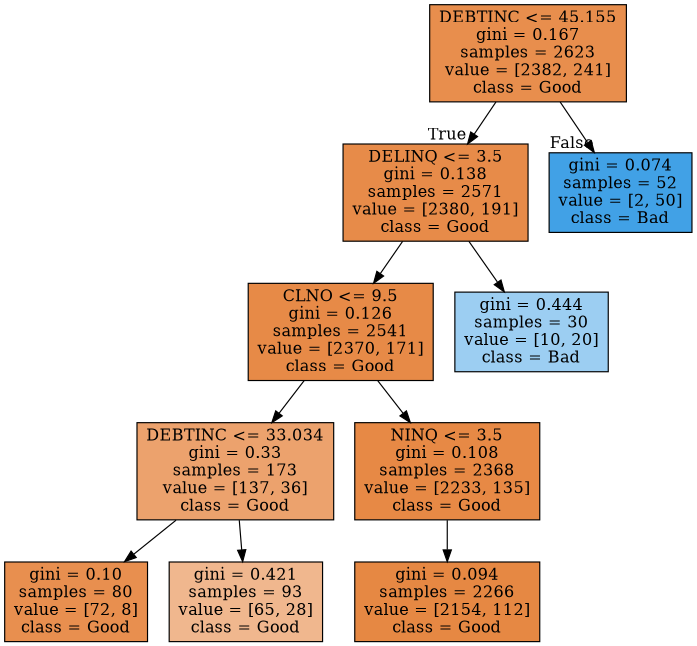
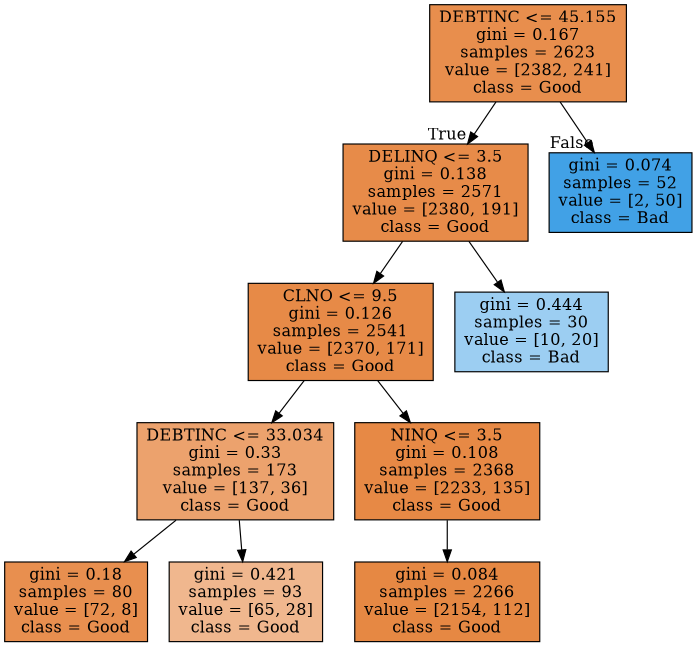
node "gini = 0.10 samples = 80 value = [72, 8] class = Good": label "gini = 0.10 samples = 80 value = [72, 8] class = Good" -> "gini = 0.18 samples = 80 value = [72, 8] class = Good"
node "gini = 0.094 samples = 2266 value = [2154, 112] class = Good": label "gini = 0.094 samples = 2266 value = [2154, 112] class = Good" -> "gini = 0.084 samples = 2266 value = [2154, 112] class = Good"
